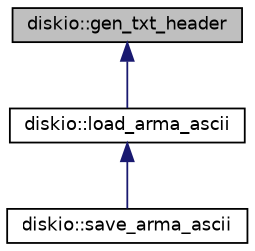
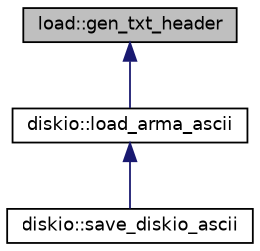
node "diskio::gen_txt_header": label "diskio::gen_txt_header" -> "load::gen_txt_header"
node "diskio::save_arma_ascii": label "diskio::save_arma_ascii" -> "diskio::save_diskio_ascii"
